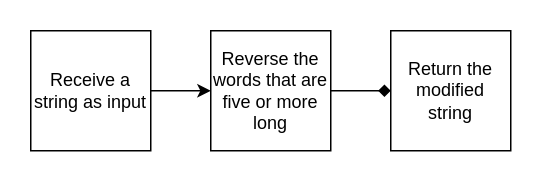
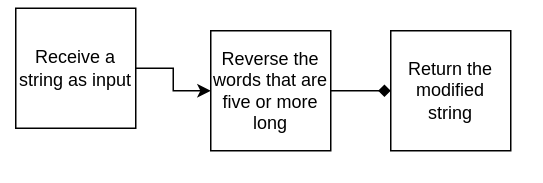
node "Receive a string as input": moved (91, 91) -> (76, 68)
